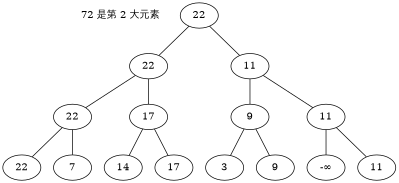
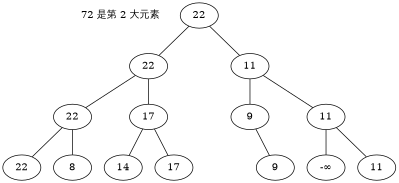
node "7": label "7" -> "8"
node "3": removed
